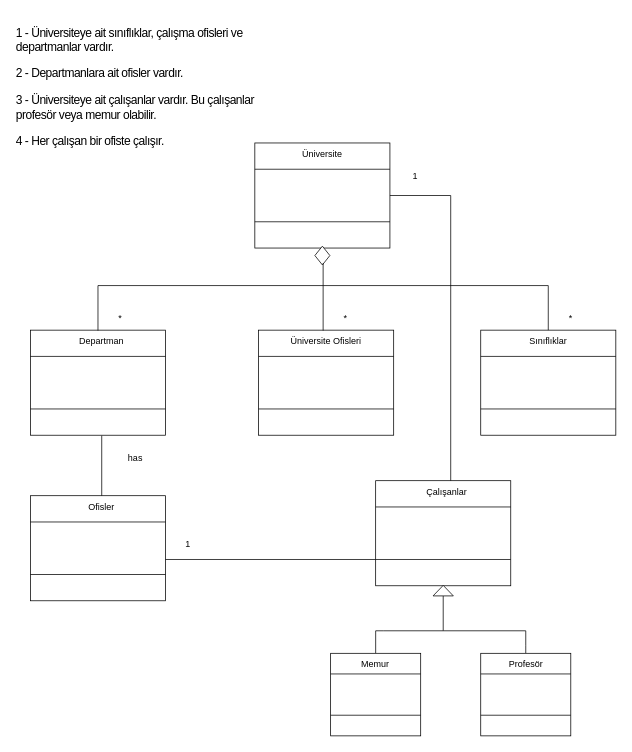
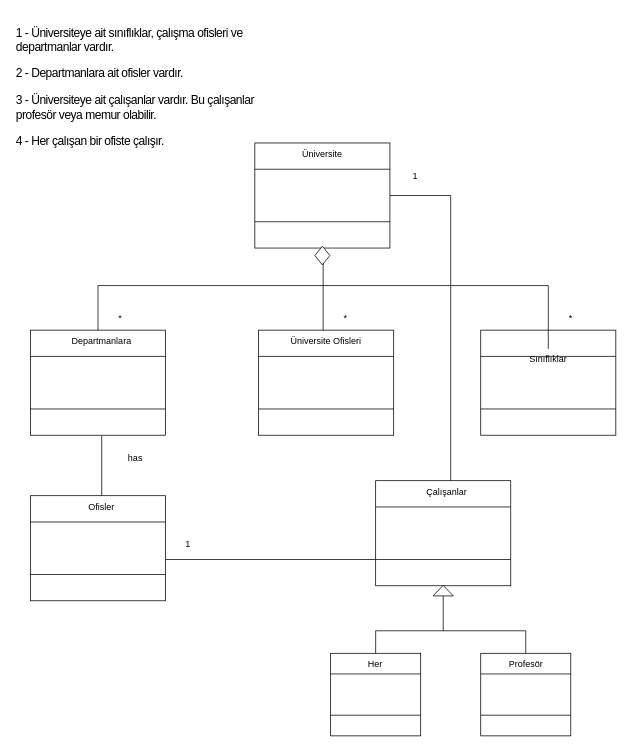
node "Departman": label "Departman" -> "Departmanlara"
node "Sınıflıklar": moved (548, 341) -> (548, 360)
node "Memur": label "Memur" -> "Her"
